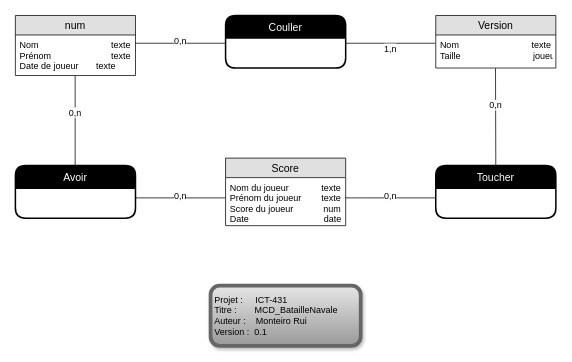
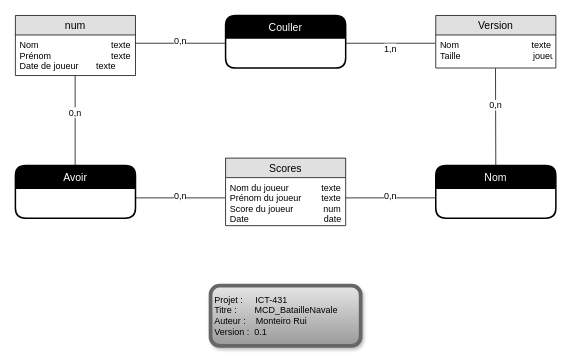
node "Score": label "Score" -> "Scores"
node "Toucher": label "Toucher" -> "Nom"
